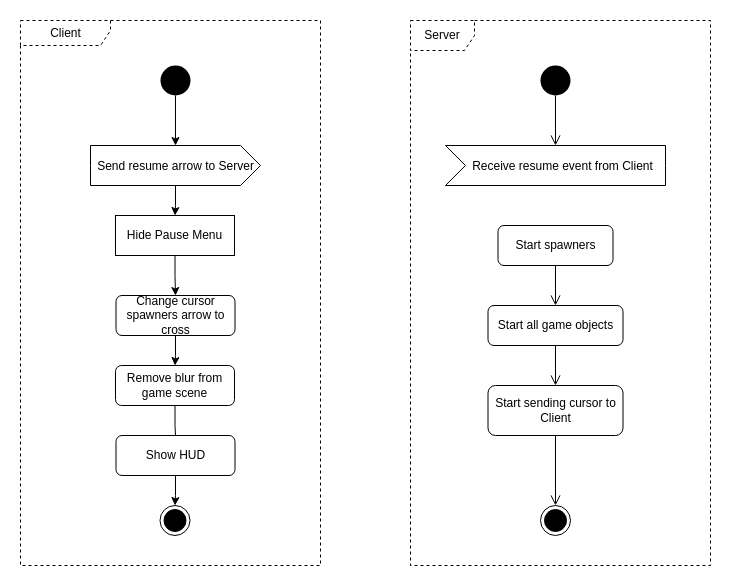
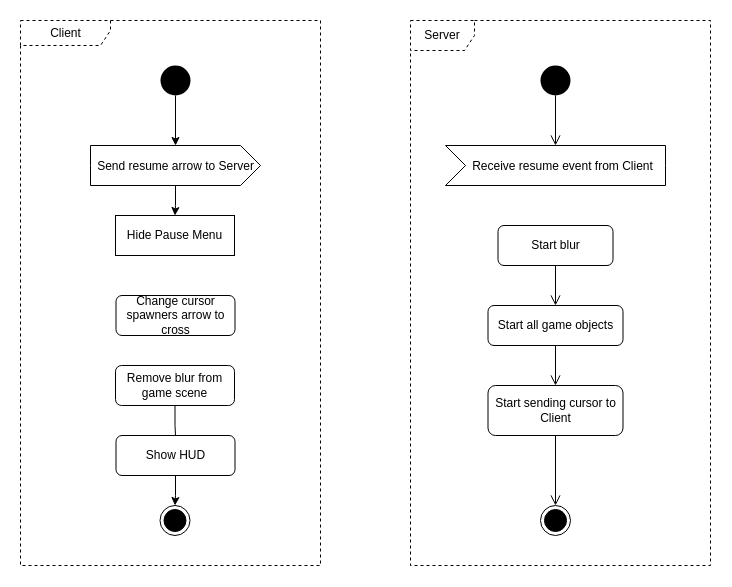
node "Start spawners": label "Start spawners" -> "Start blur"
edge "Hide Pause Menu" -> "Change cursor spawners arrow to cross": removed
edge "Change cursor spawners arrow to cross" -> "Remove blur from game scene": removed
